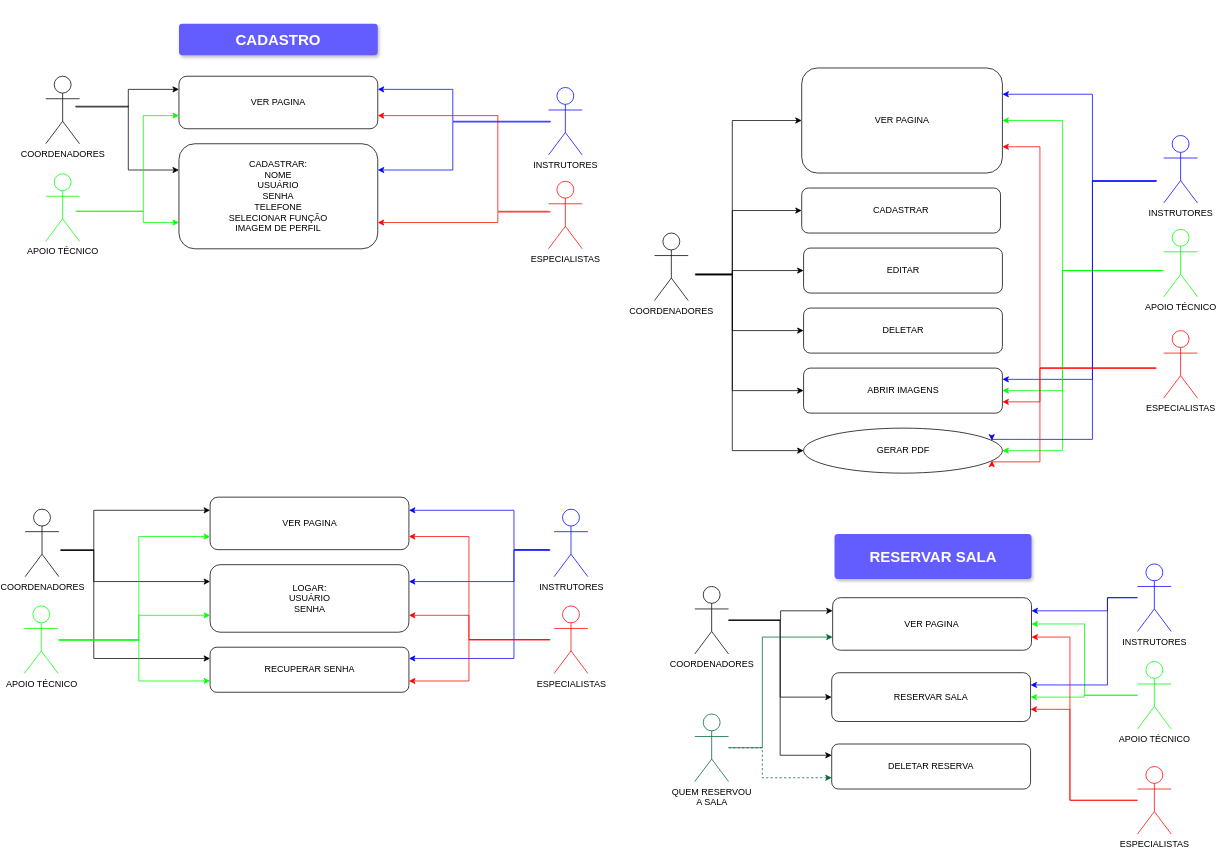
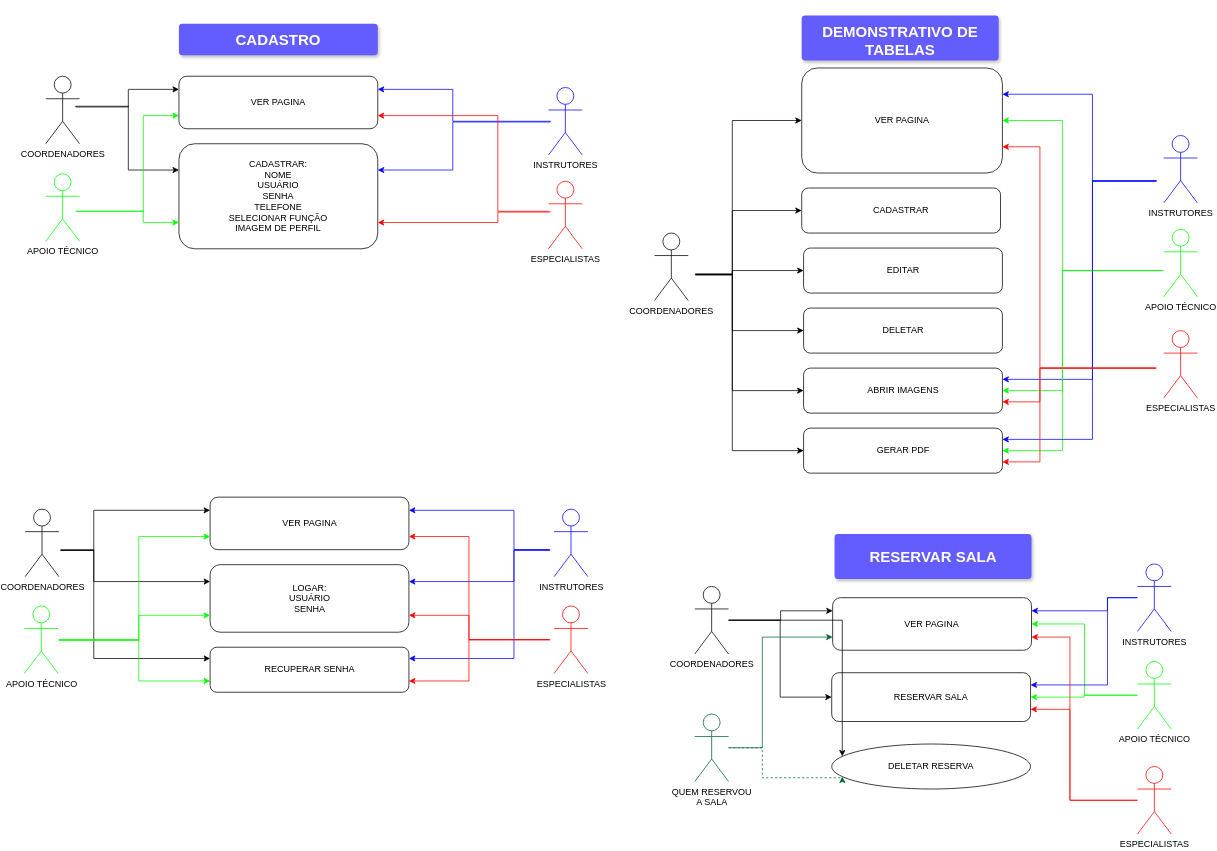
node "DEMONSTRATIVO DE TABELAS": added
node "GERAR PDF": shape ellipse -> rounded rectangle
node "DELETAR RESERVA": shape rounded rectangle -> ellipse
